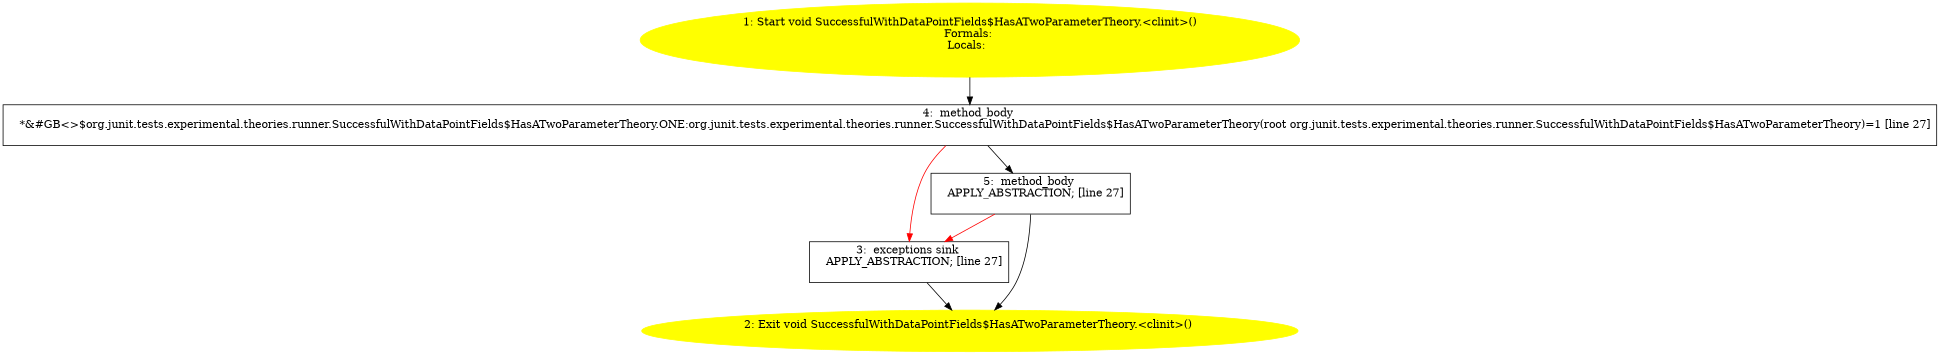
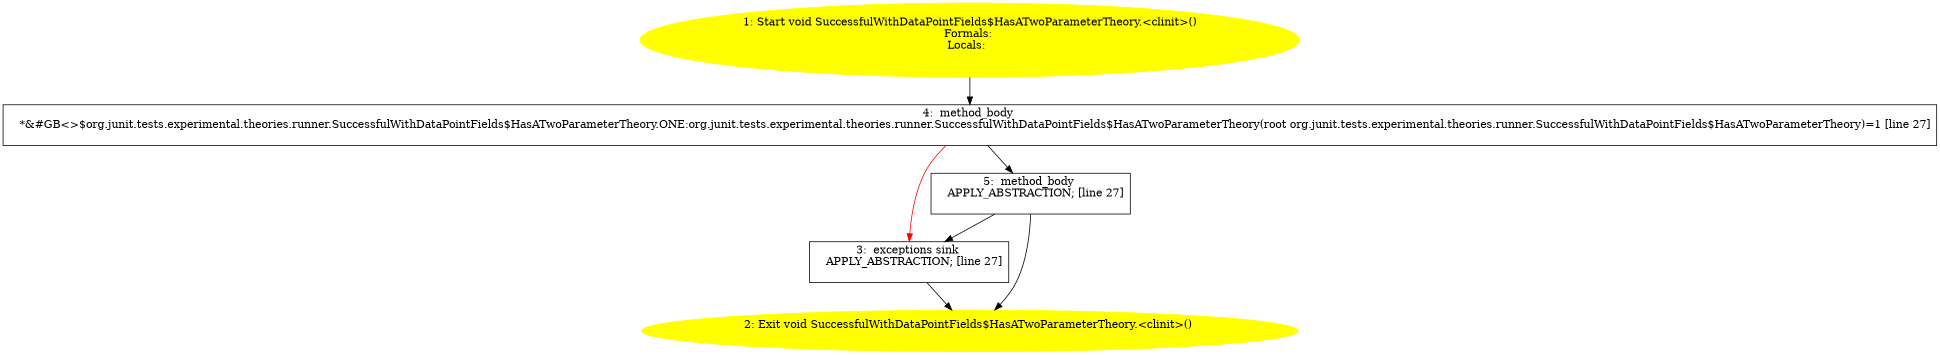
edge "5:  method_body APPLY_ABSTRACTION; [line 27]" -> "3:  exceptions sink APPLY_ABSTRACTION; [line 27]": color red -> black
